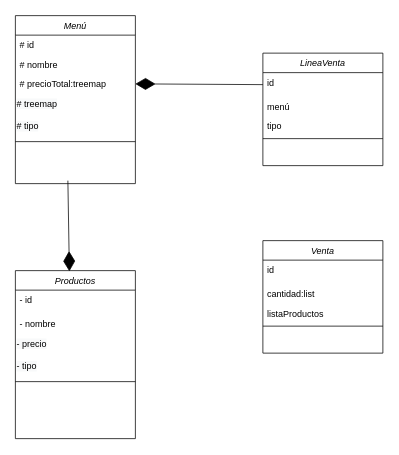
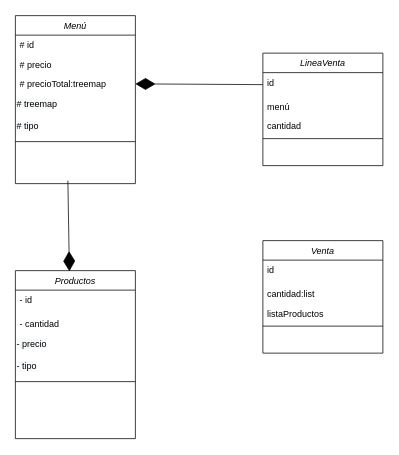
node "# nombre": label "# nombre" -> "# precio"
node "tipo": label "tipo" -> "cantidad"
node "- nombre": label "- nombre" -> "- cantidad"
